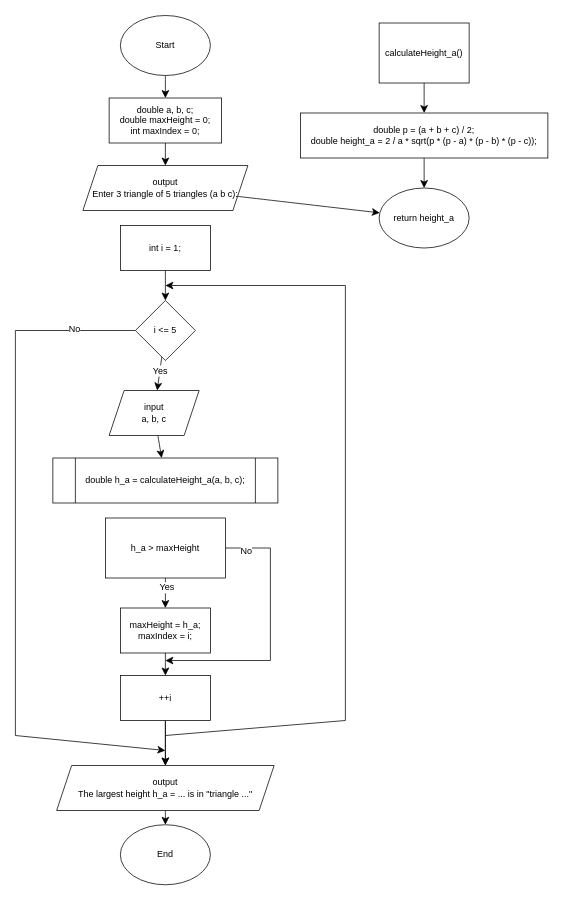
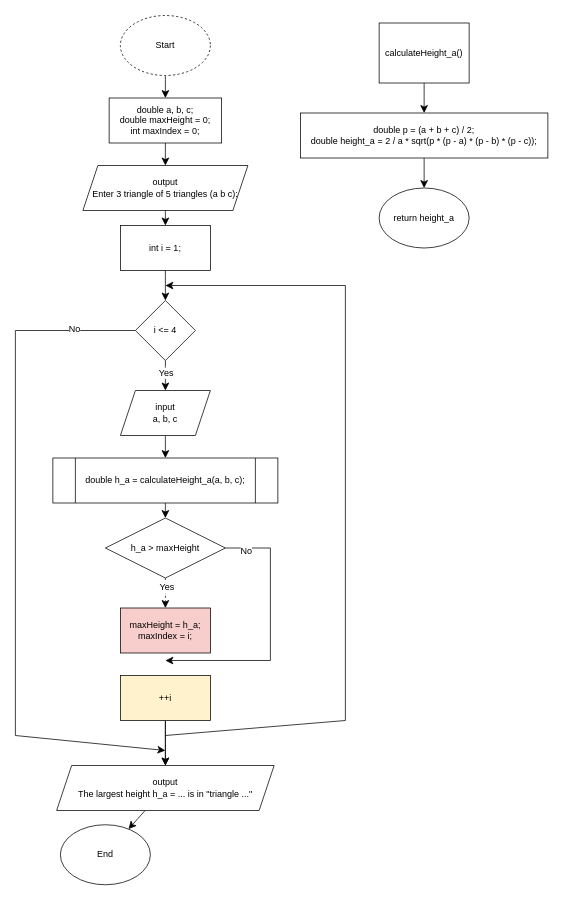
node "Start": style solid -> dashed
edge "output Enter 3 triangle of 5 triangles (a b c):" -> "return height_a": now "output Enter 3 triangle of 5 triangles (a b c):" -> "int i = 1;"
node "i <= 5": label "i <= 5" -> "i <= 4"
node "input a, b, c": moved (154, 413) -> (165, 413)
edge "double h_a = calculateHeight_a(a, b, c);" -> "h_a > maxHeight": added
node "h_a > maxHeight": shape rectangle -> diamond
edge "h_a > maxHeight" -> "maxHeight = h_a; maxIndex = i;": style solid -> dashed
node "maxHeight = h_a; maxIndex = i;": fillcolor #ffffff -> #f8cecc
edge "maxHeight = h_a; maxIndex = i;" -> "++i": removed
node "++i": fillcolor #ffffff -> #fff2cc
node "End": moved (165, 855) -> (105, 855)
